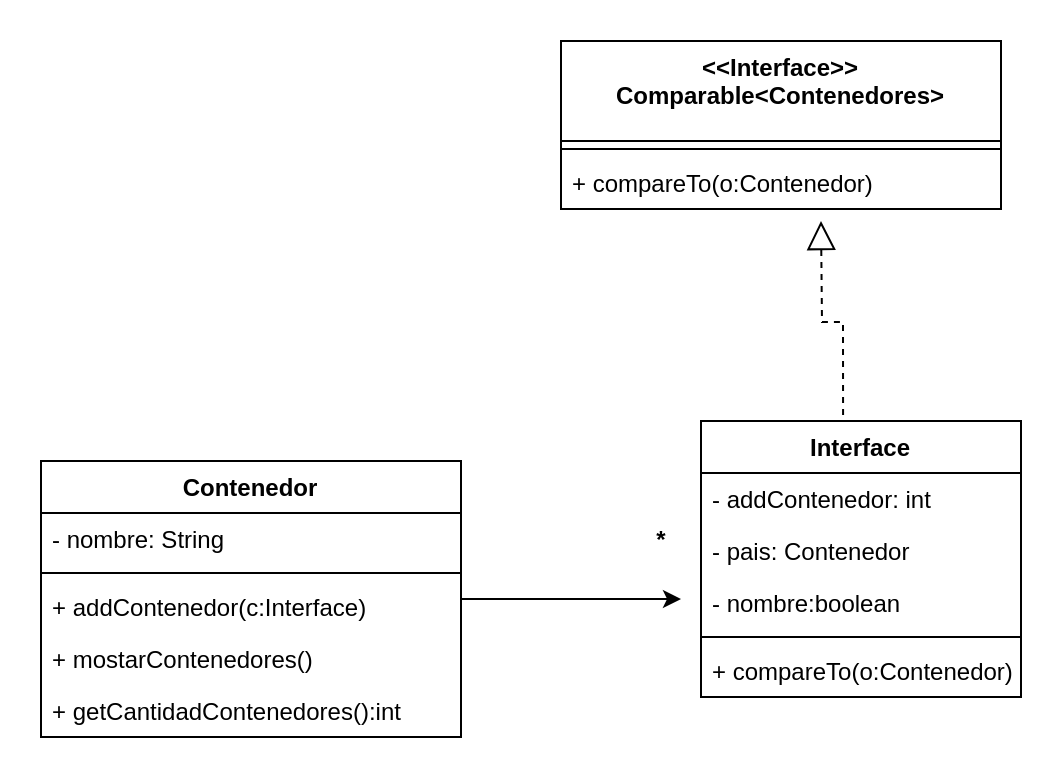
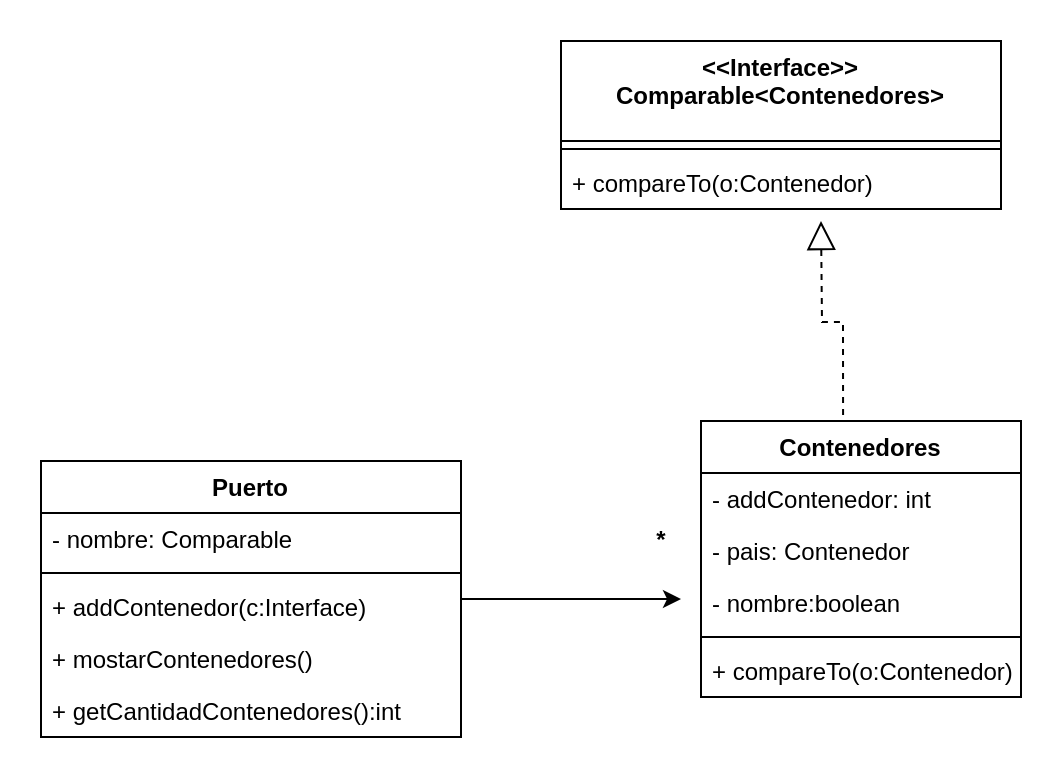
node "Interface": label "Interface" -> "Contenedores"
node "Contenedor": label "Contenedor" -> "Puerto"
node "- nombre: String": label "- nombre: String" -> "- nombre: Comparable"
